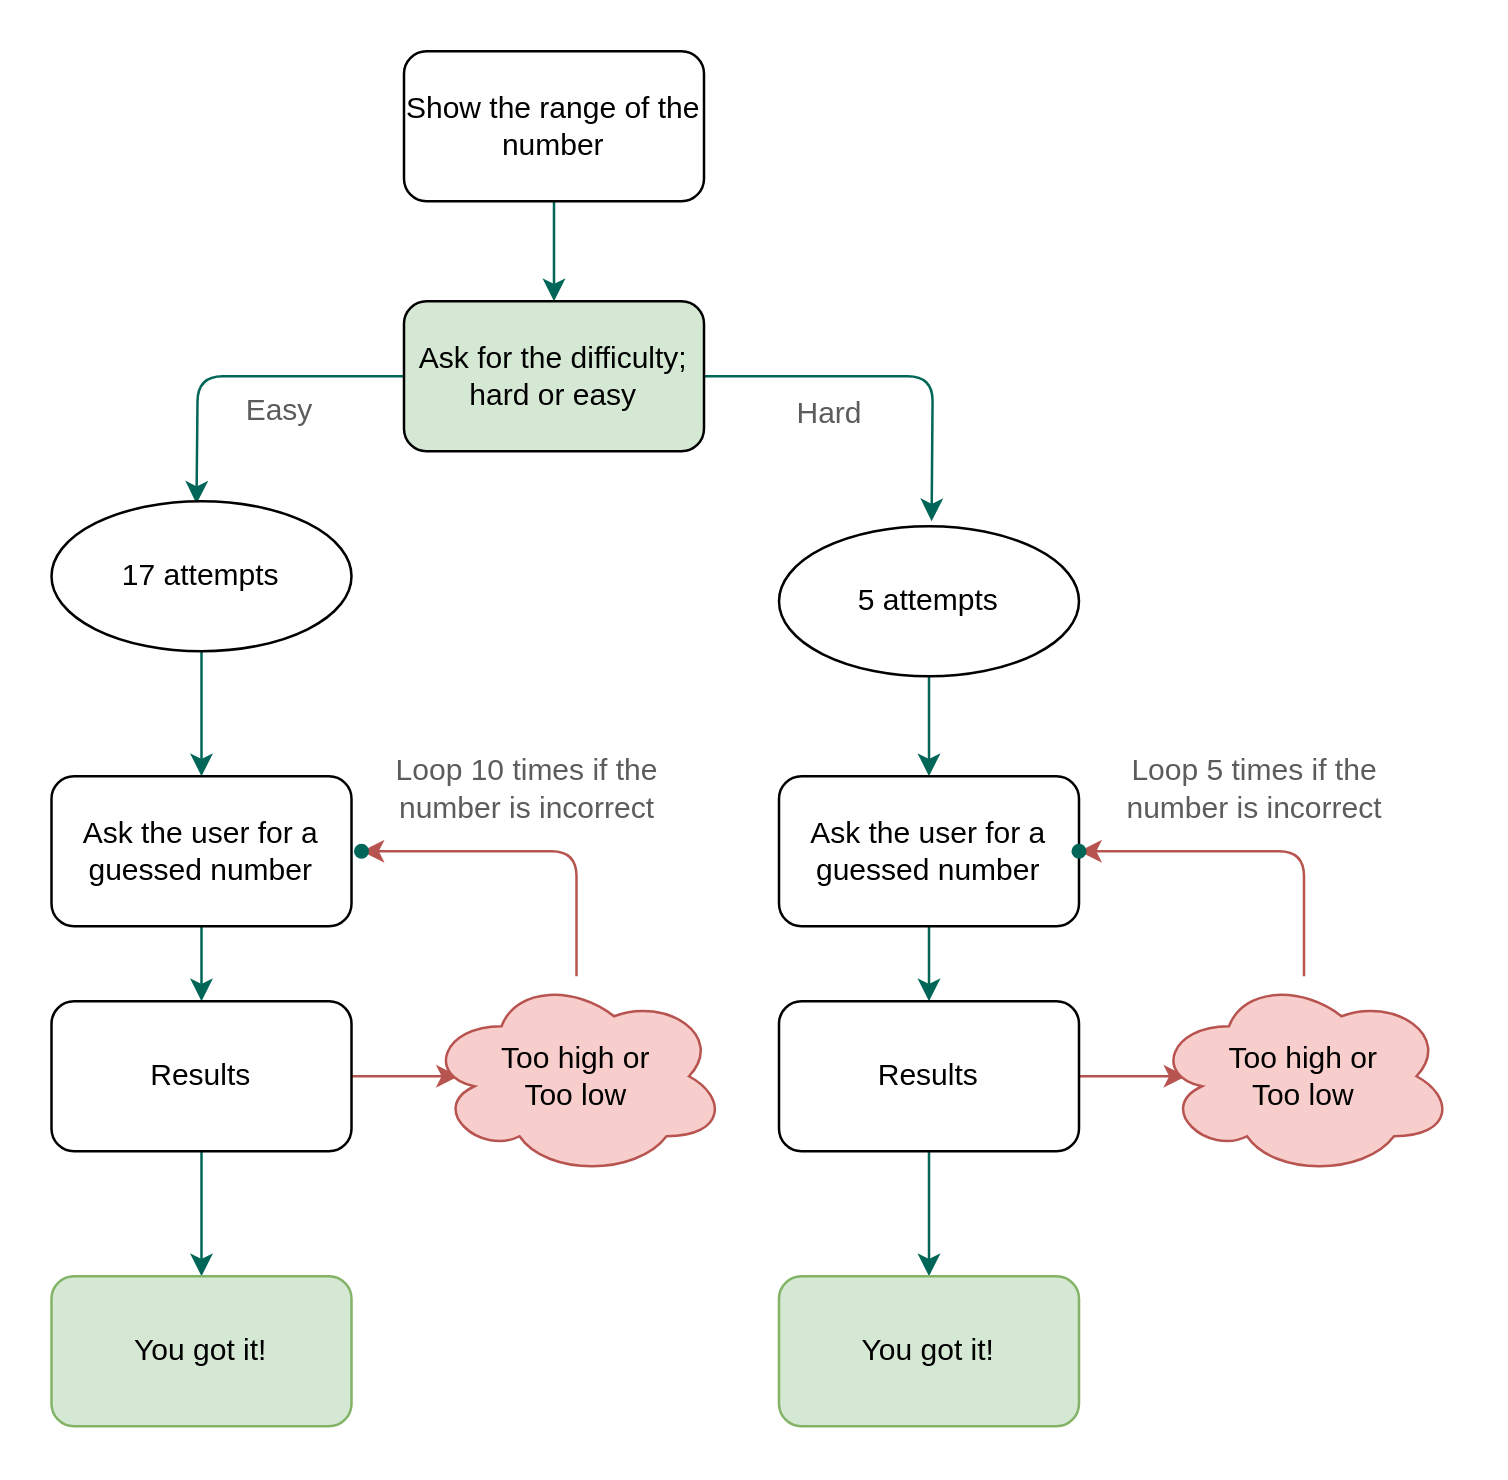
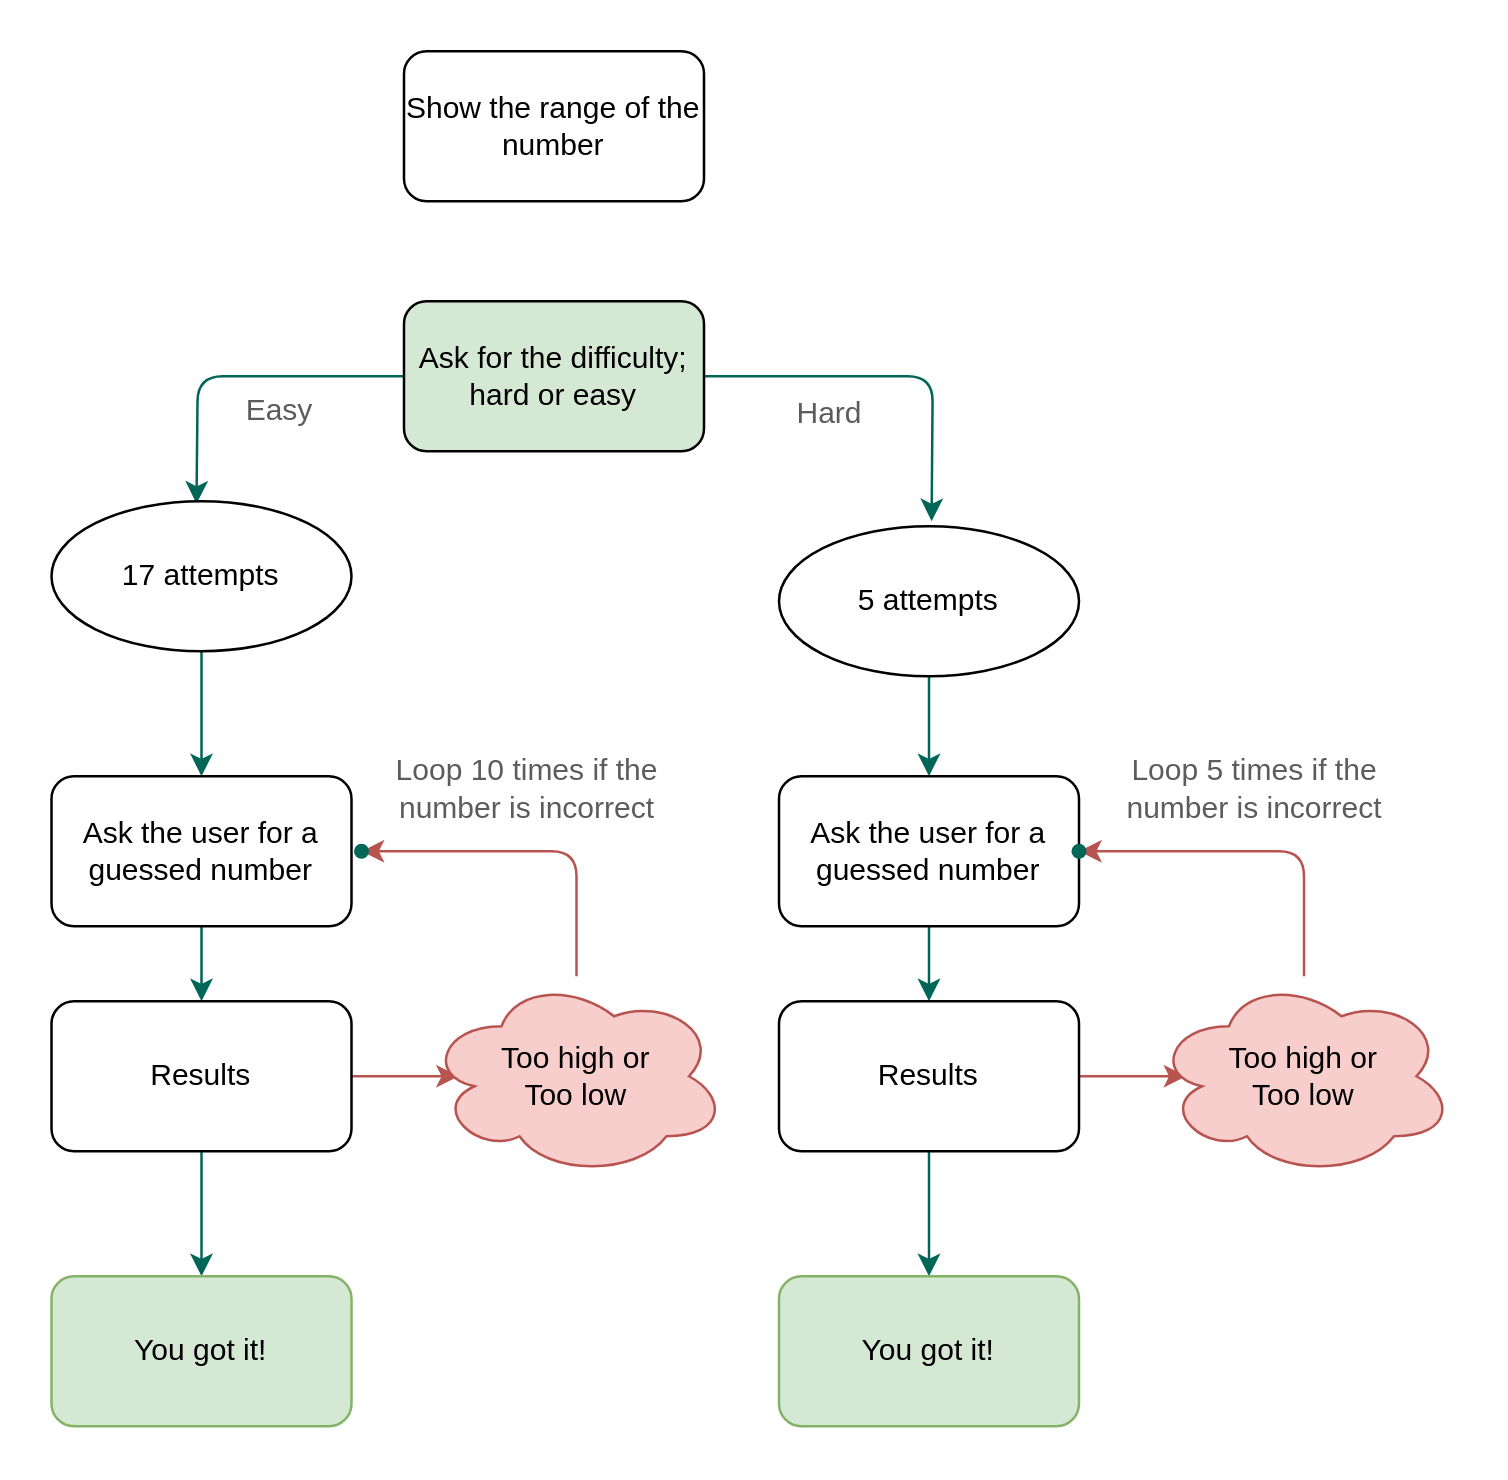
edge "Show the range of the number" -> "Ask for the difficulty; hard or easy": removed
